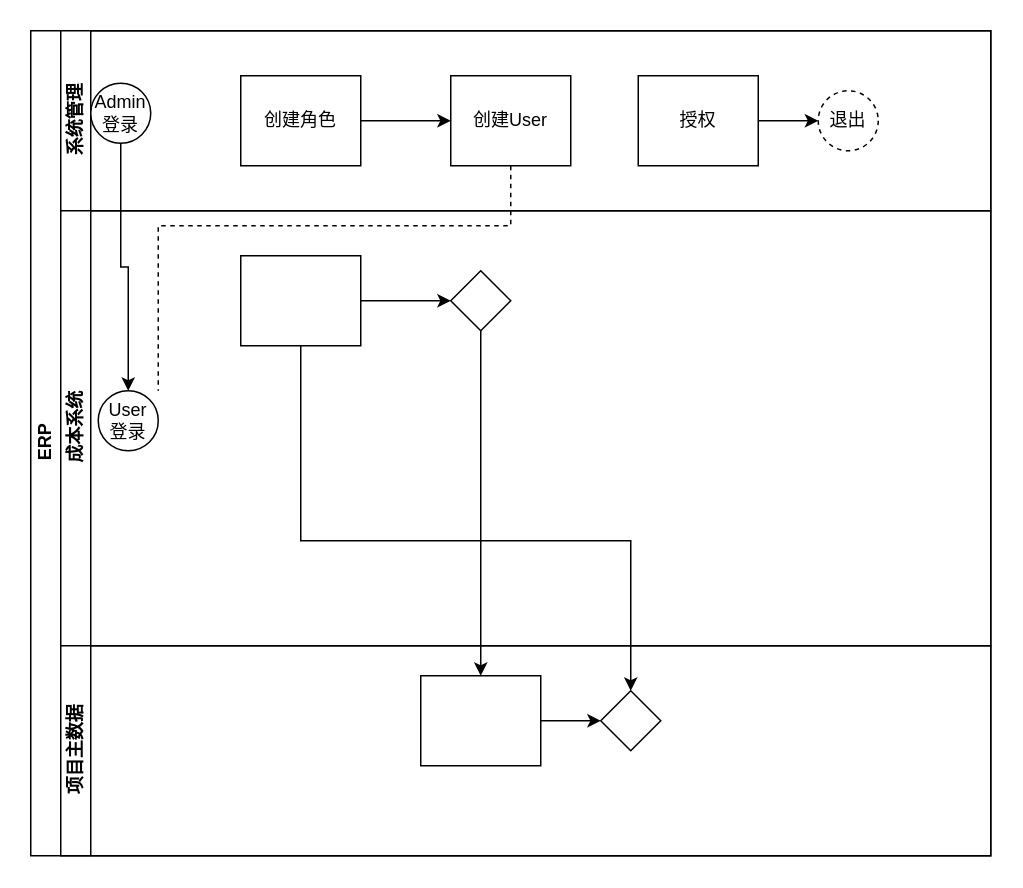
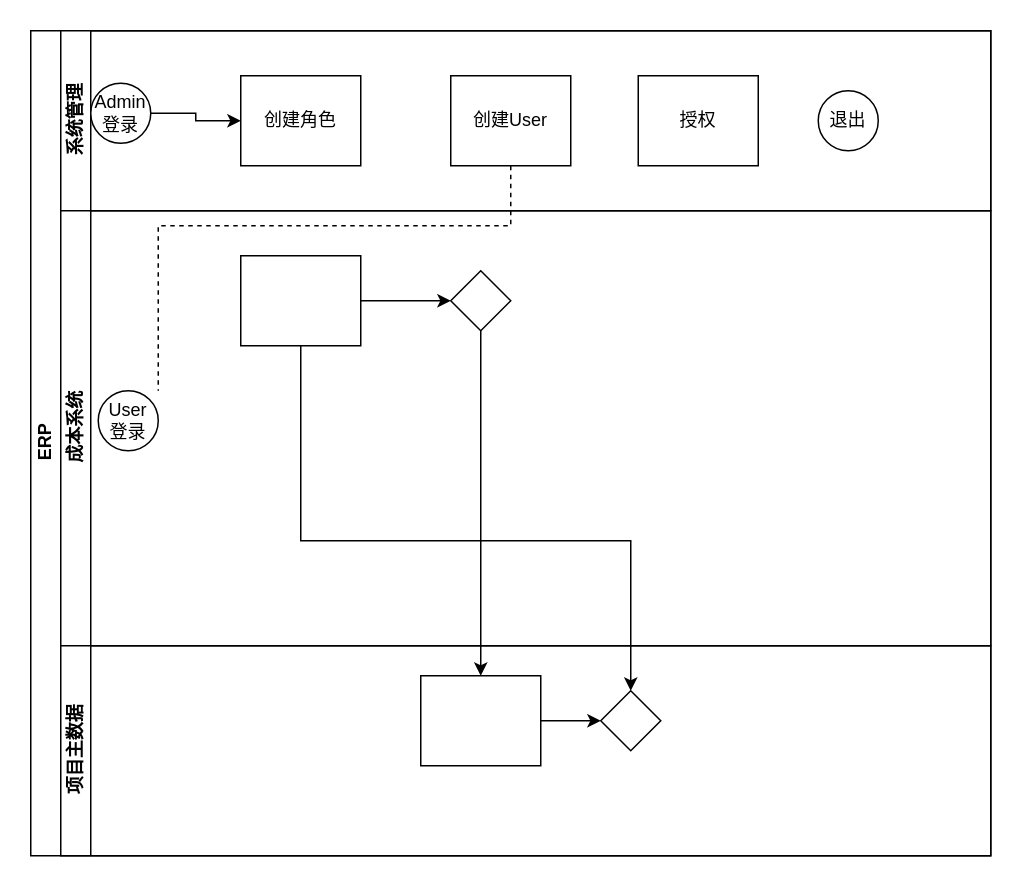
edge "创建角色" -> "创建User": removed
edge "授权" -> "退出": removed
node "退出": style dashed -> solid
edge "Admin登录" -> "User 登录": now "Admin登录" -> "创建角色"
